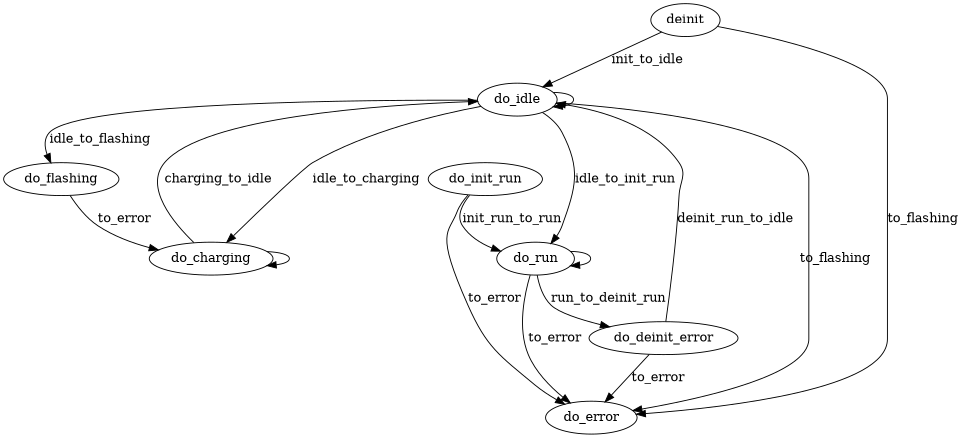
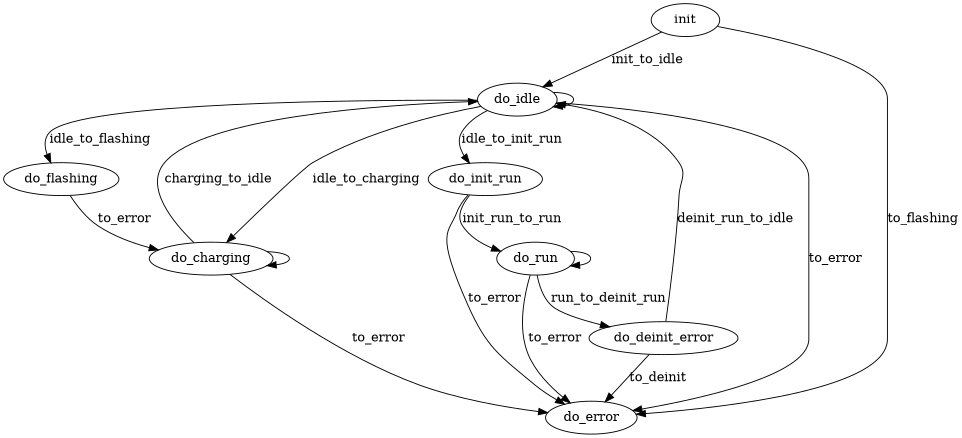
node "deinit": label "deinit" -> "init"
edge "do_idle" -> "do_run": now "do_idle" -> "do_init_run"
edge "do_idle" -> "do_error": label "to_flashing" -> "to_error"
edge "do_charging" -> "do_error": added, label "to_error"
edge "do_deinit_error" -> "do_error": label "to_error" -> "to_deinit"
